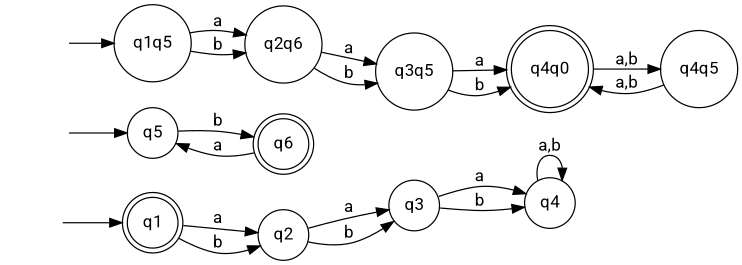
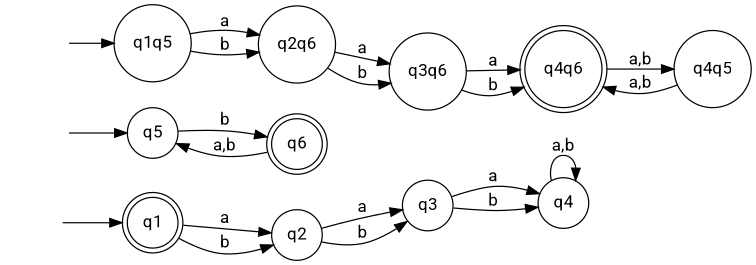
node "q4q0": label "q4q0" -> "q4q6"
node "q3q5": label "q3q5" -> "q3q6"
edge "q6" -> "q5": label "a" -> "a,b"
